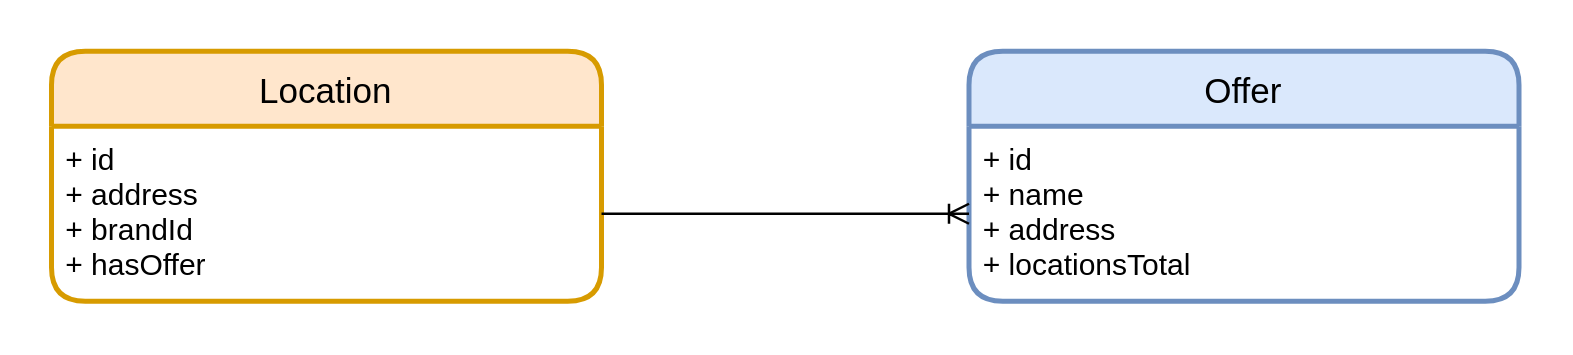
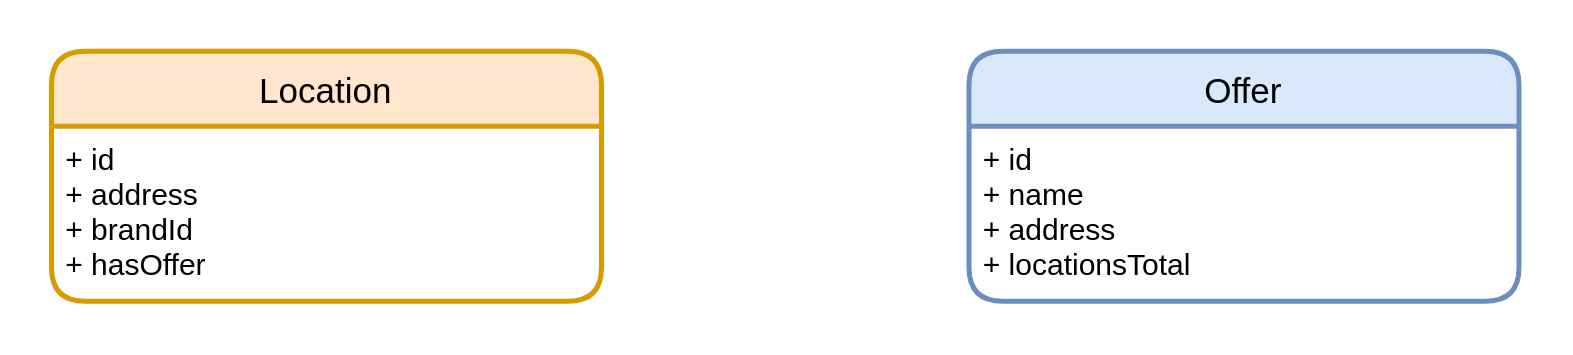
edge "+ id + address + brandId + hasOffer" -> "+ id + name + address + locationsTotal": removed
